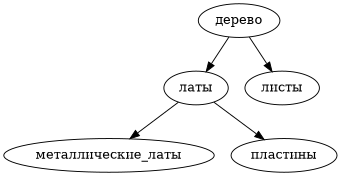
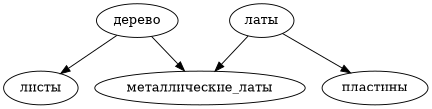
edge "дерево" -> "латы": now "дерево" -> "металлические_латы"
